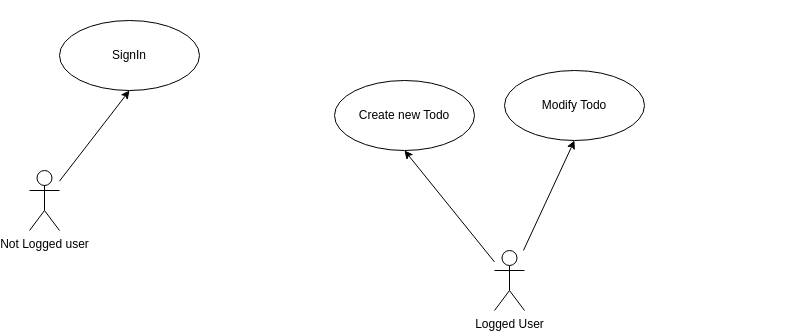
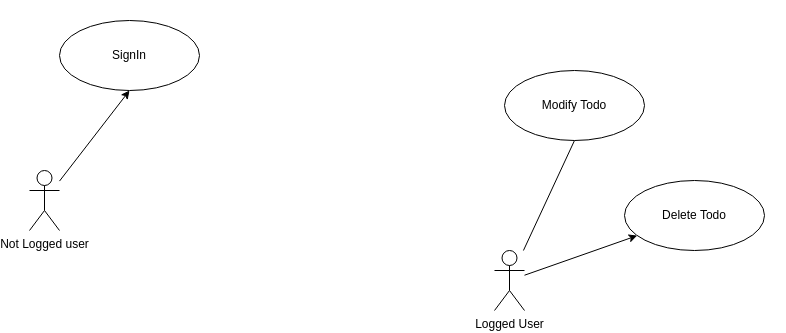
node "Create new Todo": removed
edge "Logged User" -> "Modify Todo": arrowhead classic -> none
edge "Logged User" -> "Create new Todo": removed
node "Delete Todo": added
edge "Logged User" -> "Delete Todo": added
